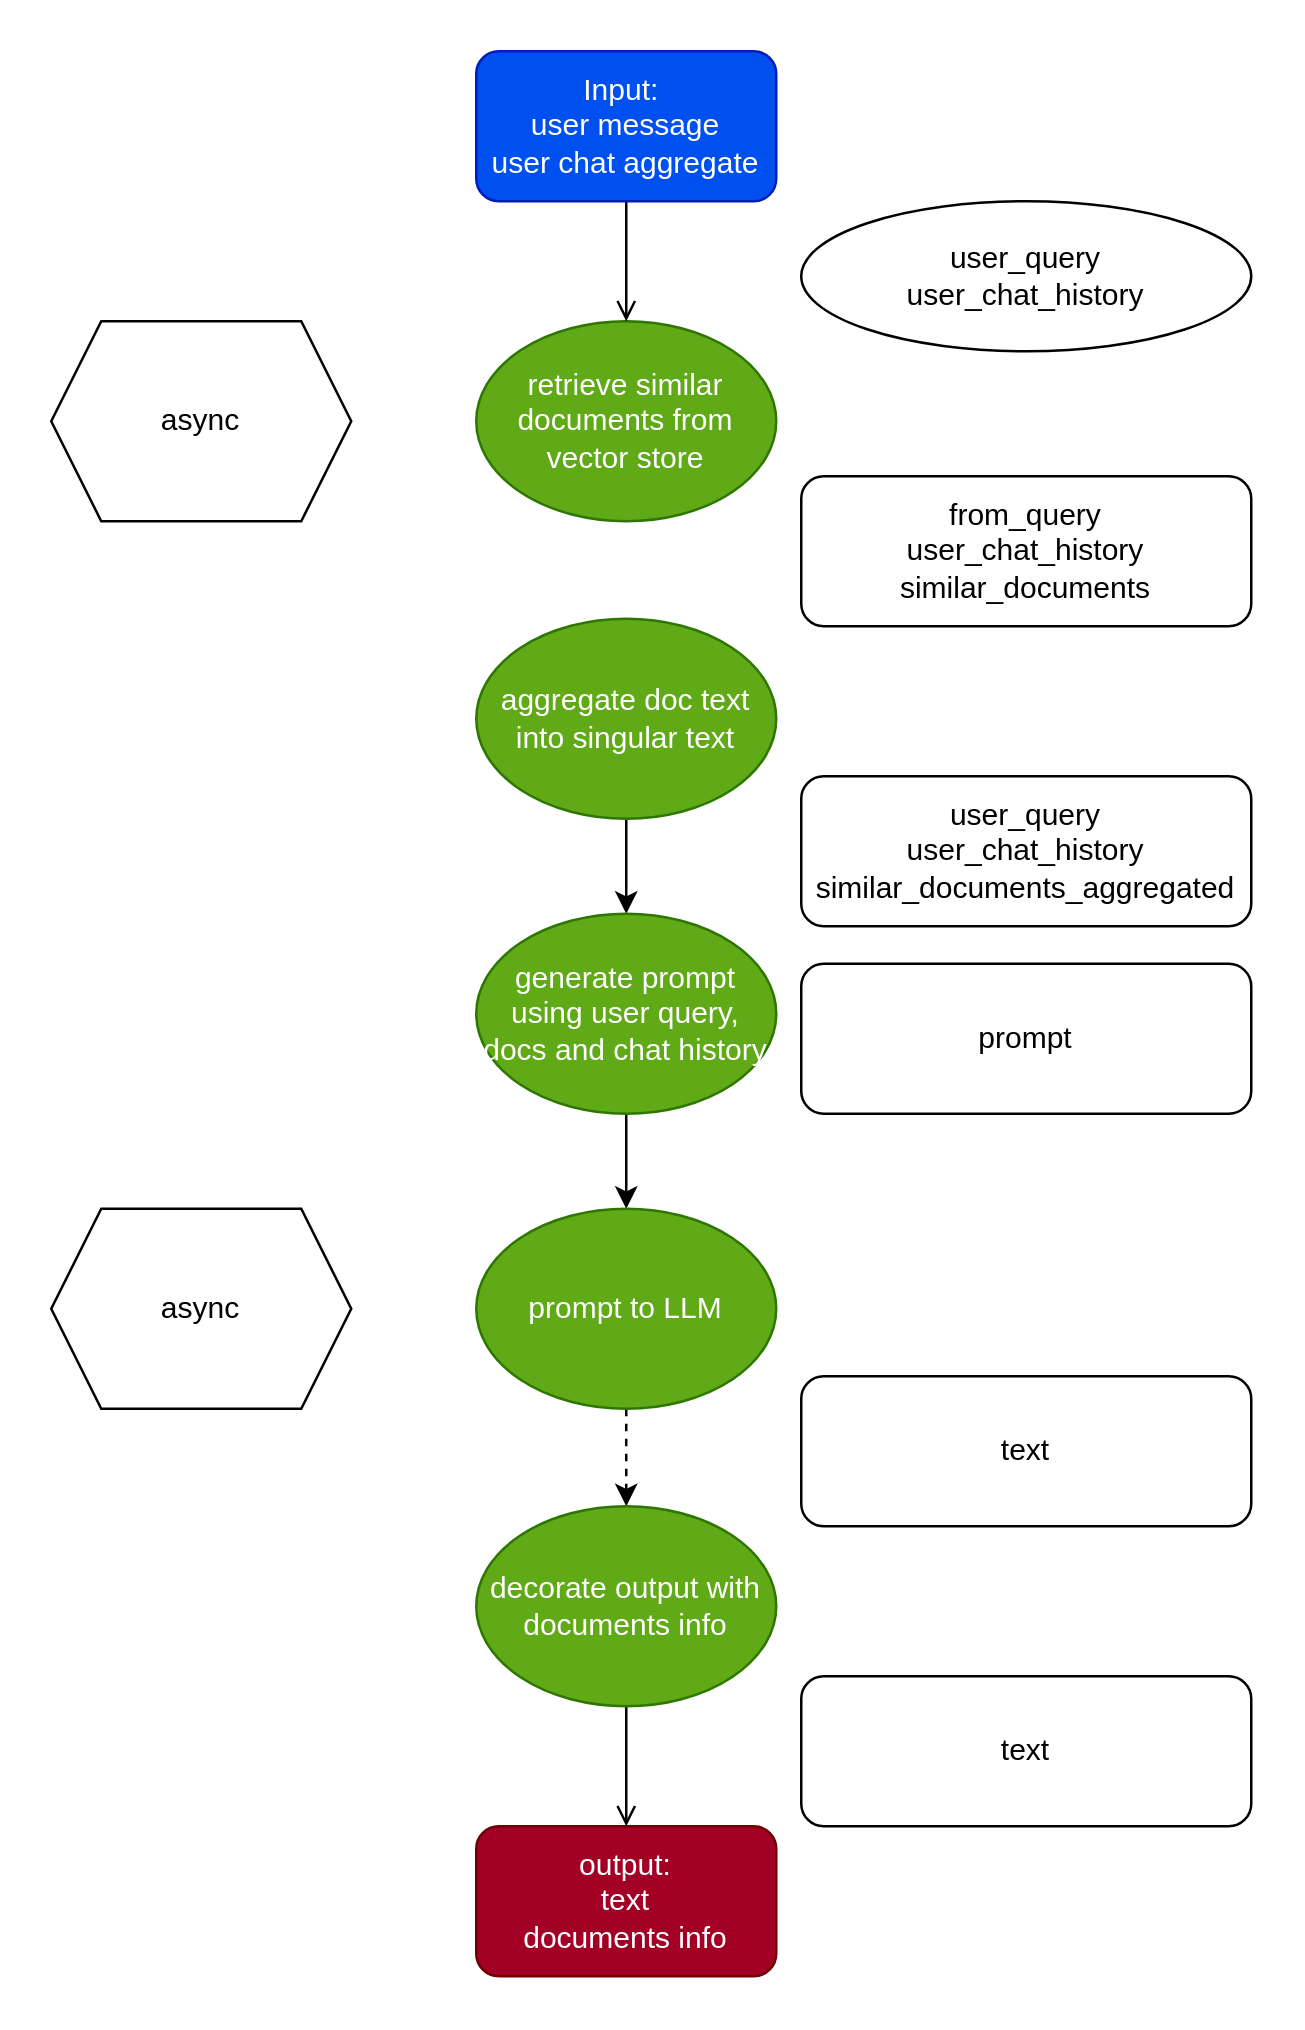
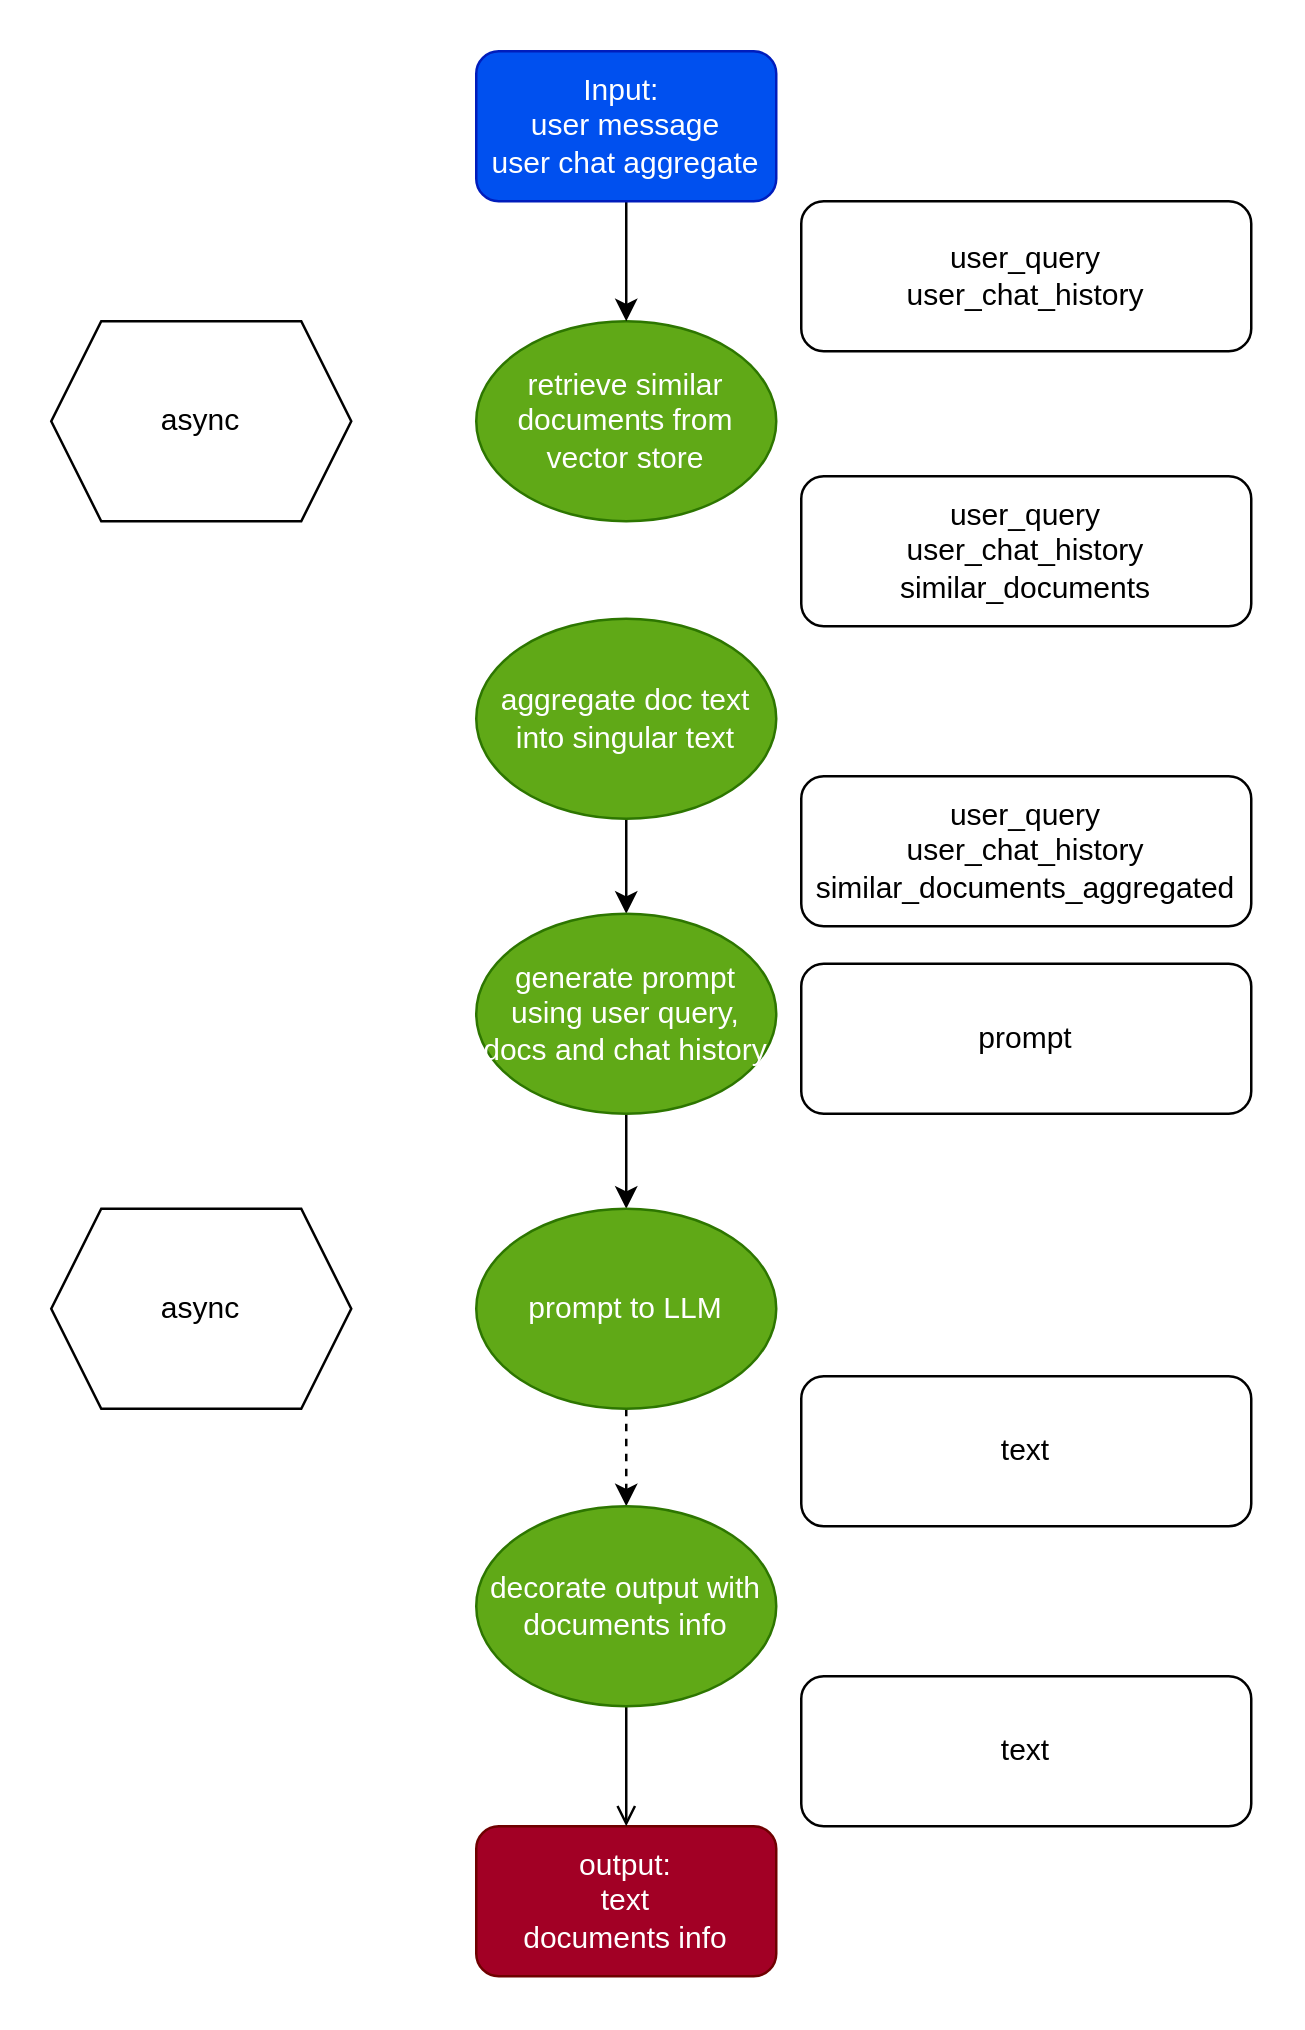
node "user_query user_chat_history": shape ellipse -> rounded rectangle
edge "Input: user message user chat aggregate" -> "retrieve similar documents from vector store": arrowhead open -> classic
node "from_query user_chat_history similar_documents": label "from_query user_chat_history similar_documents" -> "user_query user_chat_history similar_documents"
